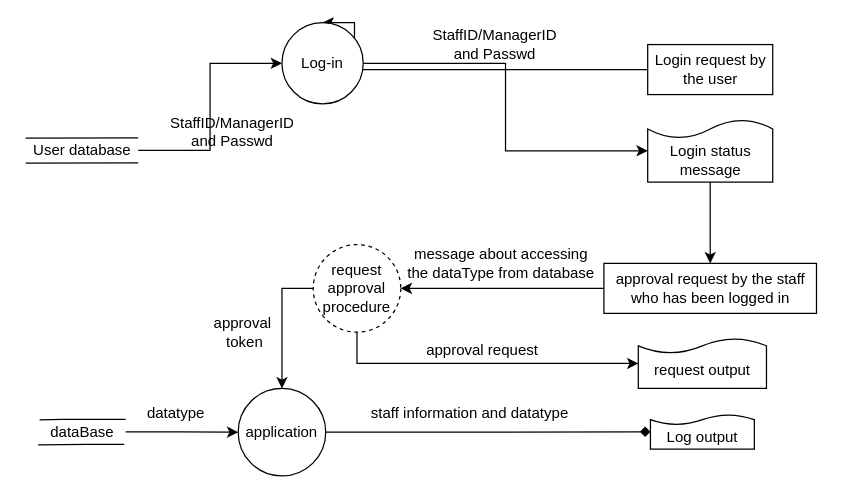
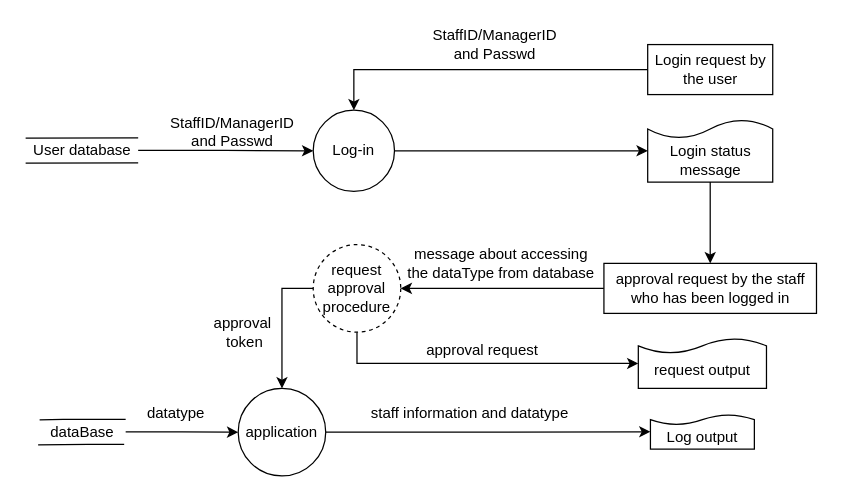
node "Log-in": moved (323, 63) -> (354, 151)
edge "application" -> "Log output": arrowhead diamond -> classic
